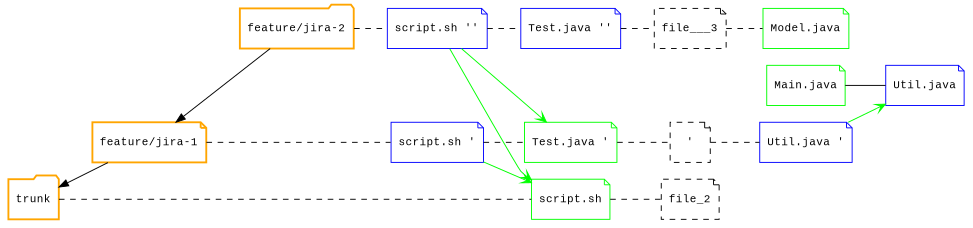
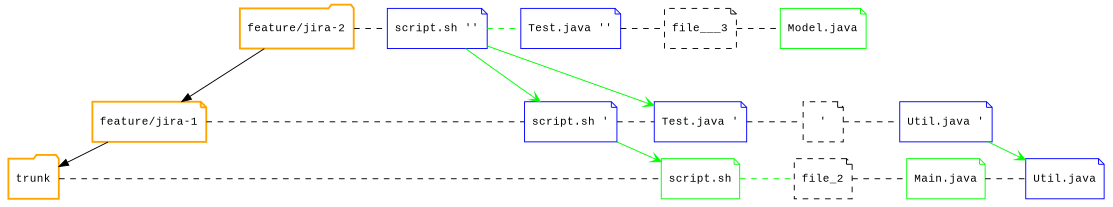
edge "script.sh ''" -- "Test.java ''": color black -> green
edge "Main.java" -- "Util.java": style solid -> dashed
edge "script.sh ''" -> "script.sh": now "script.sh ''" -> "script.sh '"
node "Test.java '": color green -> blue
edge "file_2" -- "Main.java": added
edge "script.sh" -- "file_2": color black -> green
